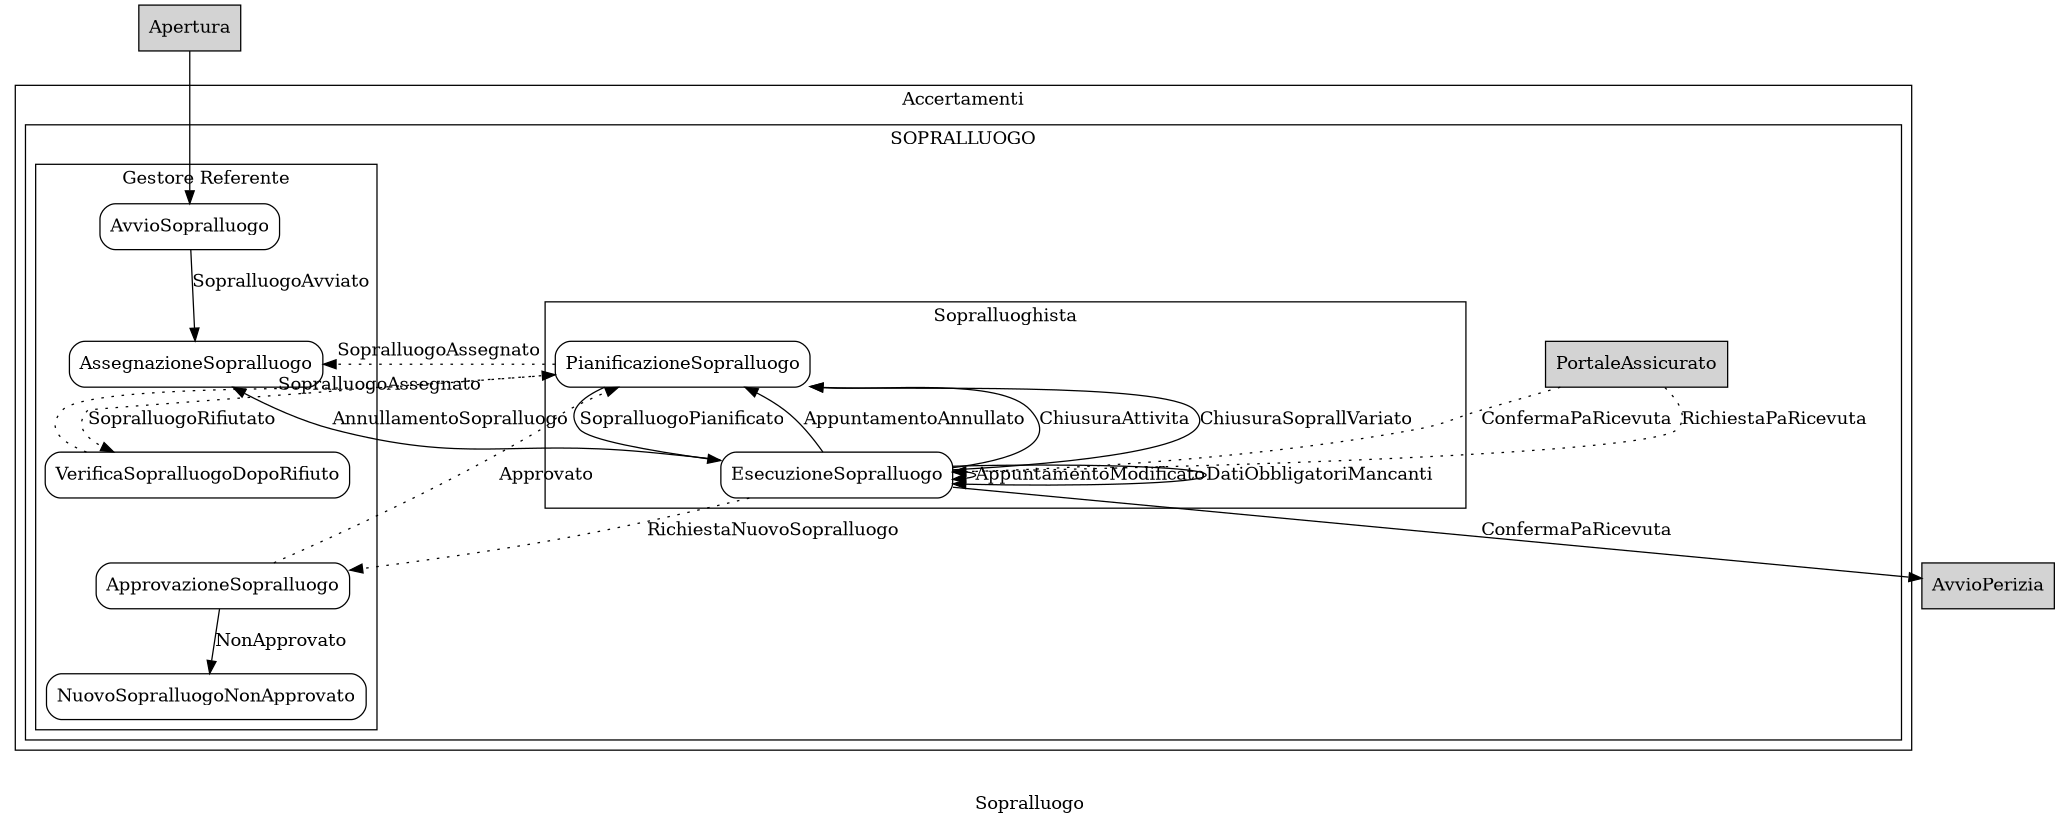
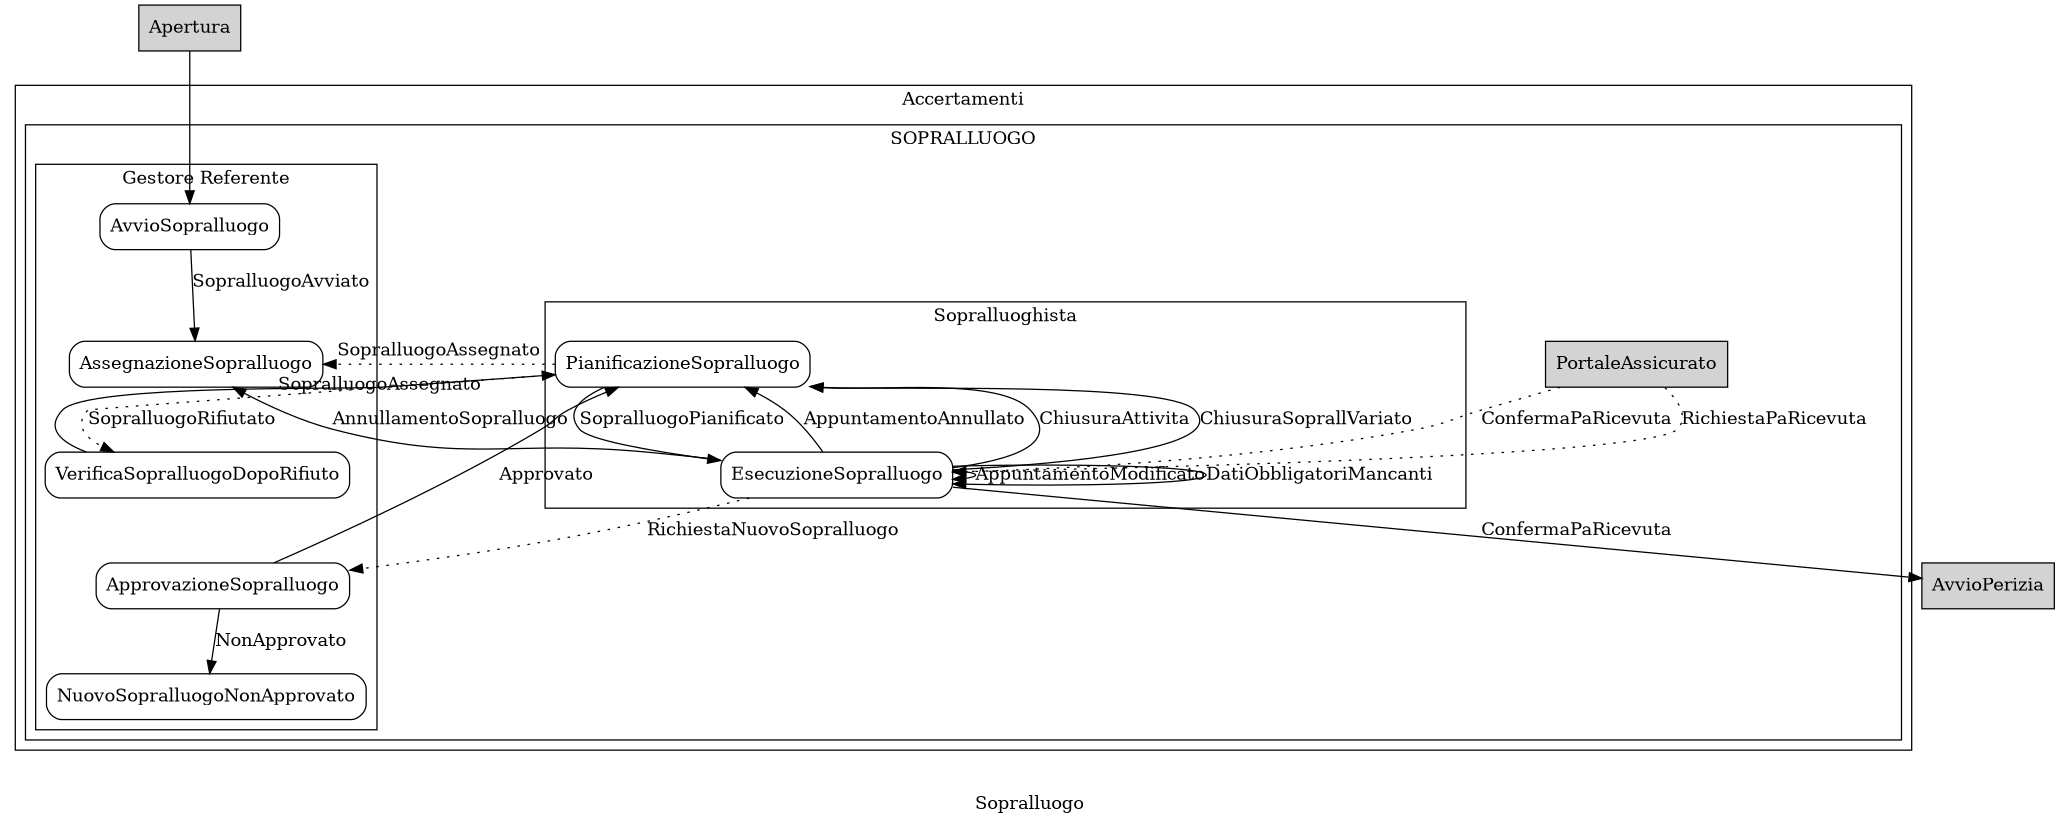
edge "VerificaSopralluogoDopoRifiuto" -> "PianificazioneSopralluogo": style dotted -> solid
edge "ApprovazioneSopralluogo" -> "PianificazioneSopralluogo": style dotted -> solid
